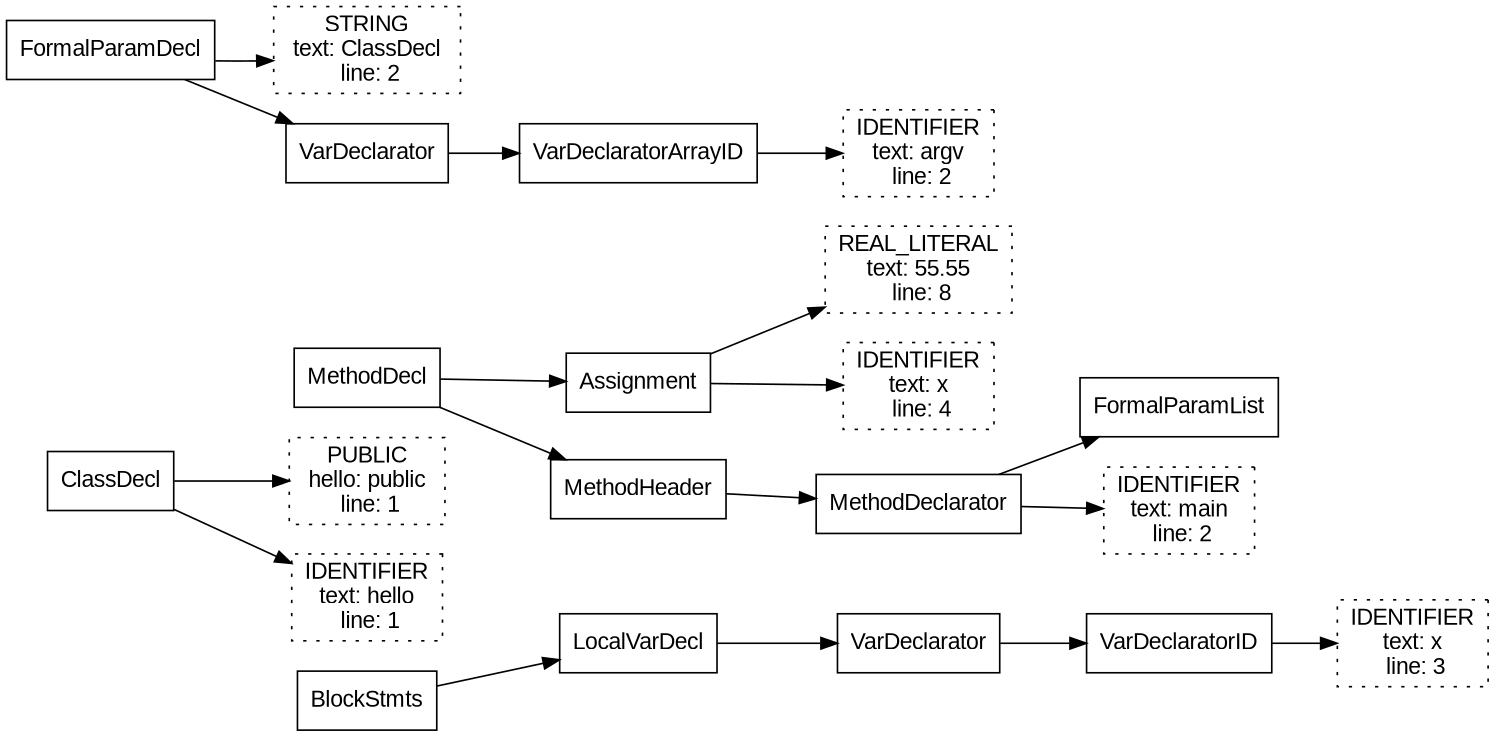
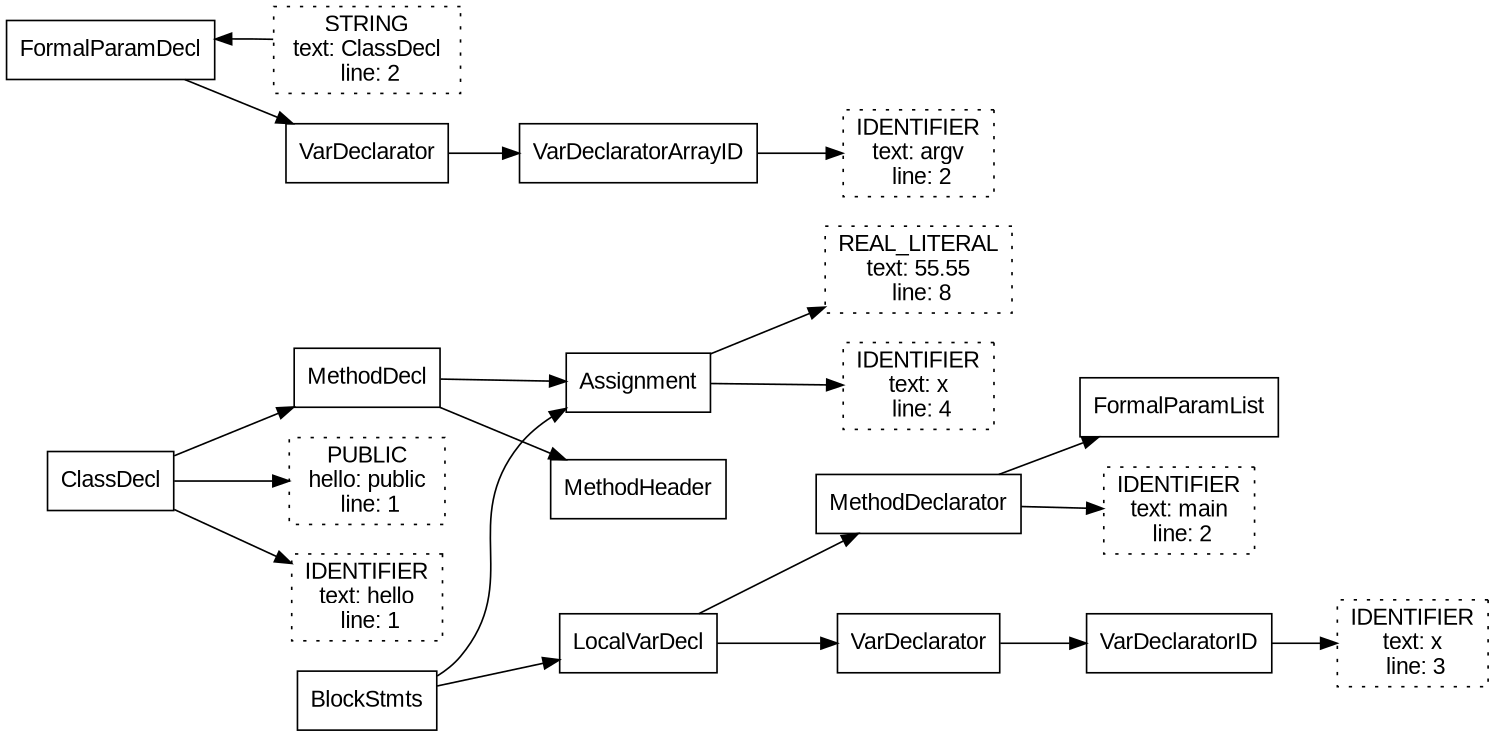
edge "FormalParamDecl" -> "STRING": reversed
edge "ClassDecl" -> "MethodDecl": added
edge "MethodHeader" -> "MethodDeclarator": now "LocalVarDecl" -> "MethodDeclarator"
edge "BlockStmts" -> "Assignment": added
